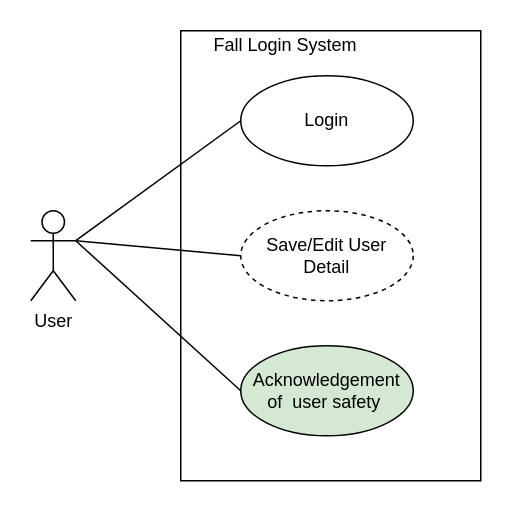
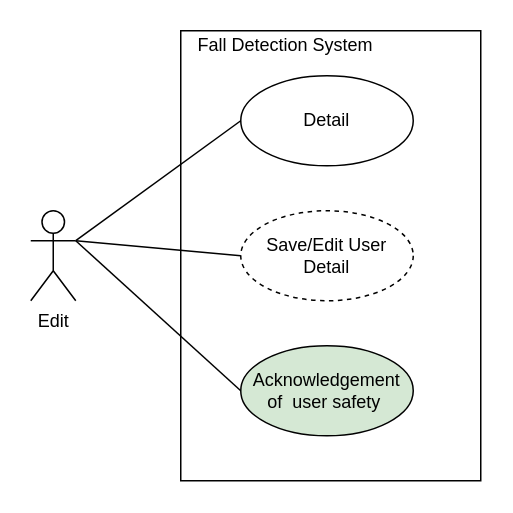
node "Fall Login System": label "Fall Login System" -> "Fall Detection System"
node "Login": label "Login" -> "Detail"
node "User": label "User" -> "Edit"
